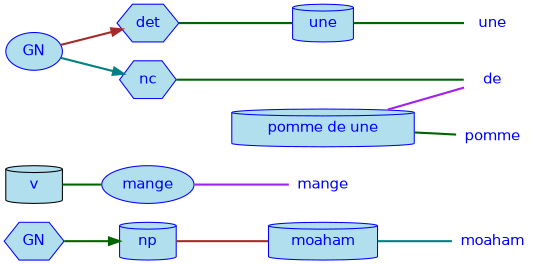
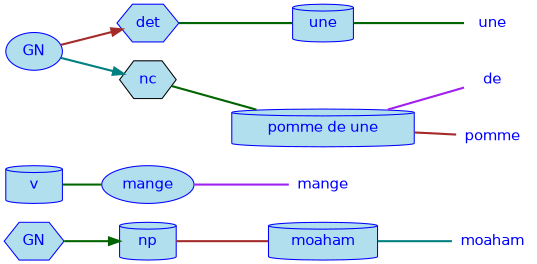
node "nc": color blue -> black
edge "nc" -- "de": now "nc" -- "pomme de une"
edge "pomme de une" -- "pomme": color darkgreen -> brown
node "v": color black -> blue
